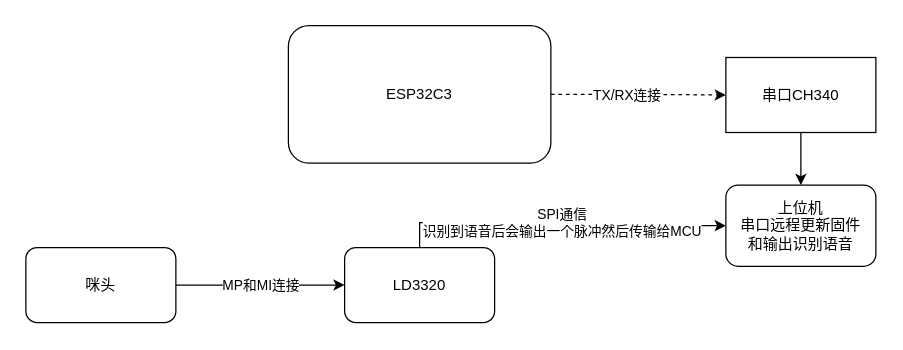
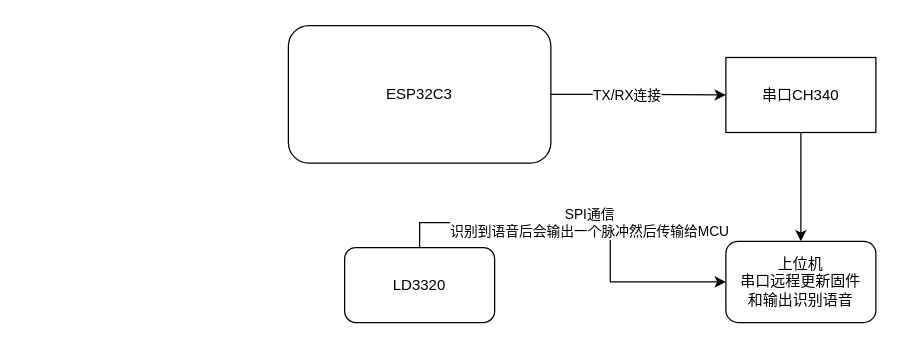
edge "ESP32C3" -> "串口CH340": style dashed -> solid
node "上位机 串口远程更新固件 和输出识别语音": moved (801, 226) -> (801, 282)
node "咪头": removed
edge "咪头" -> "LD3320": removed, label "MP和MI连接"
